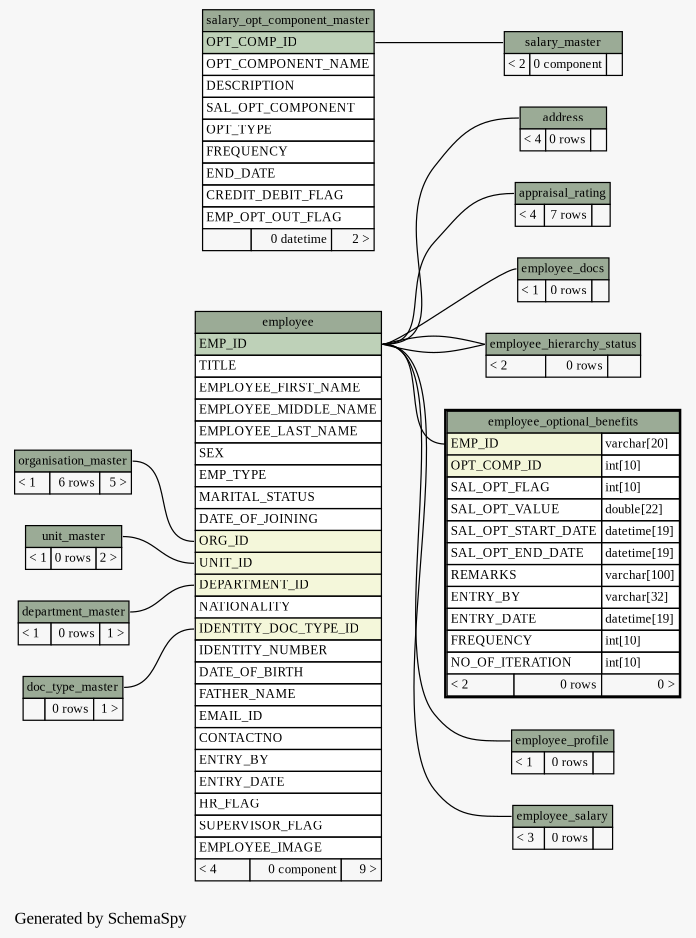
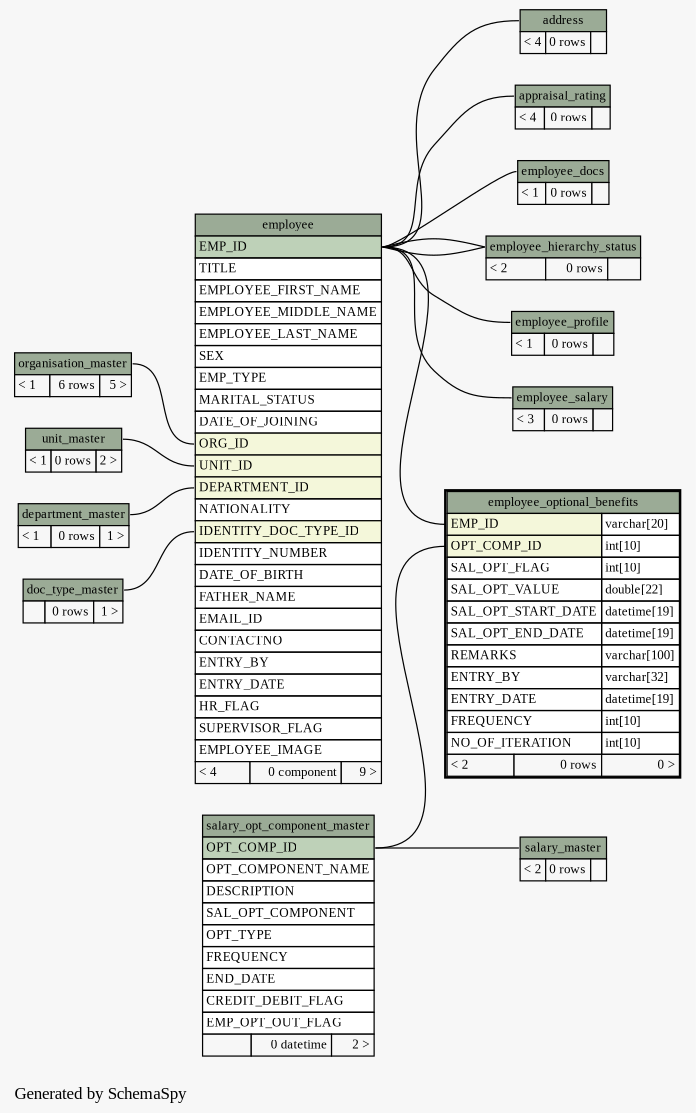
node "salary_master": text "0 component" -> "0 rows"
node "appraisal_rating": text "7 rows" -> "0 rows"
edge "employee_optional_benefits" -- "salary_opt_component_master": added
